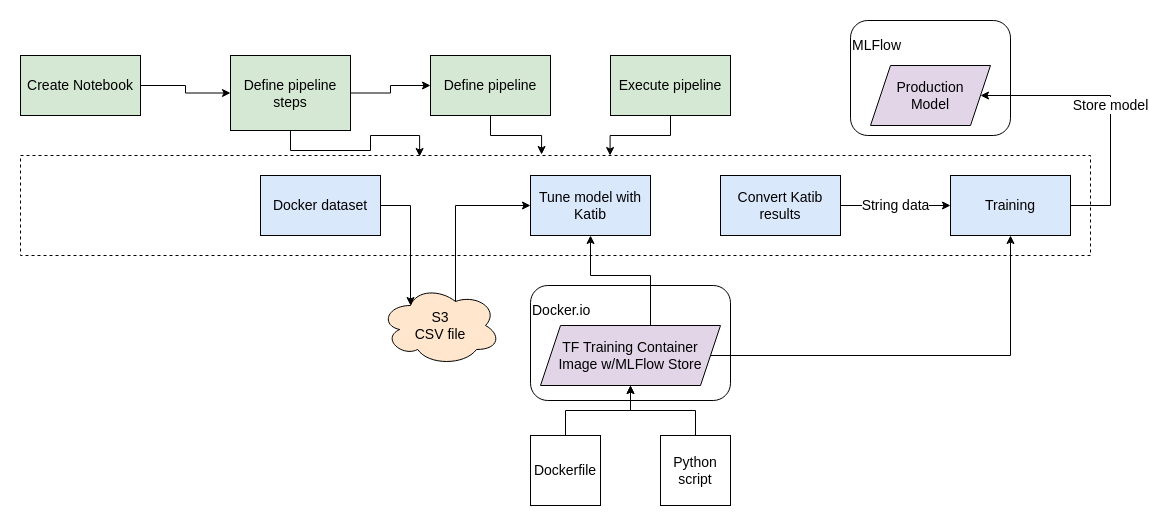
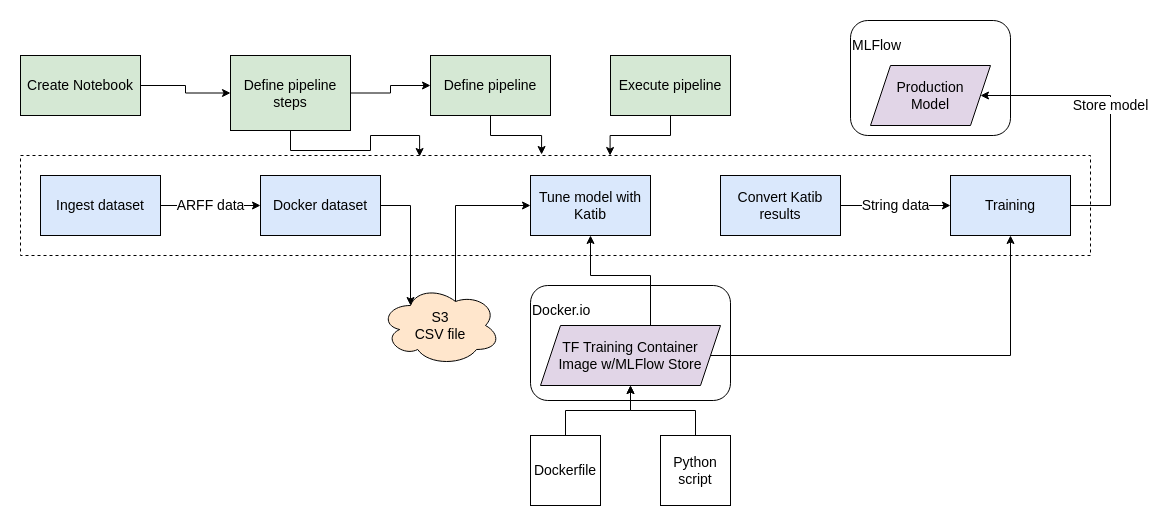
node "Ingest dataset": added
edge "Ingest dataset" -> "Docker dataset": added, label "ARFF data"
